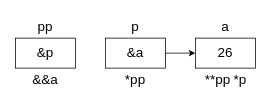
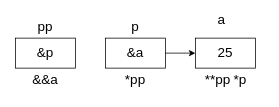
node "a": moved (225, 27) -> (222, 19)
node "26": label "26" -> "25"
